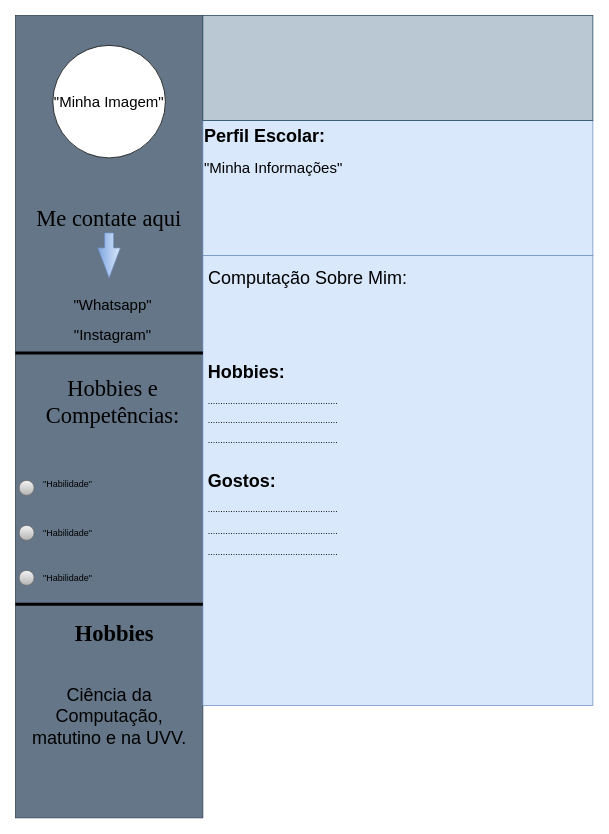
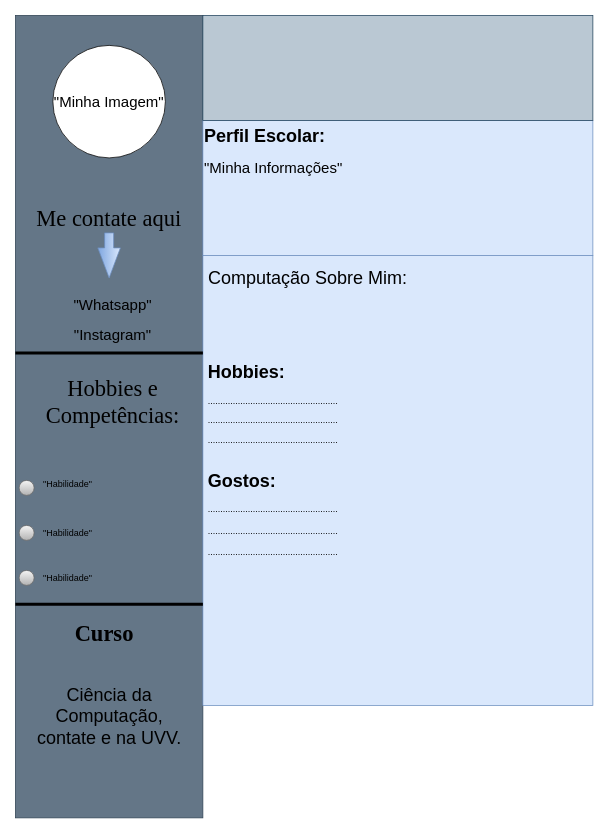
node "Hobbies": label "Hobbies" -> "Curso"
node "Ciência da Computação, matutino e na UVV.": label "Ciência da Computação, matutino e na UVV." -> "Ciência da Computação, contate e na UVV."
